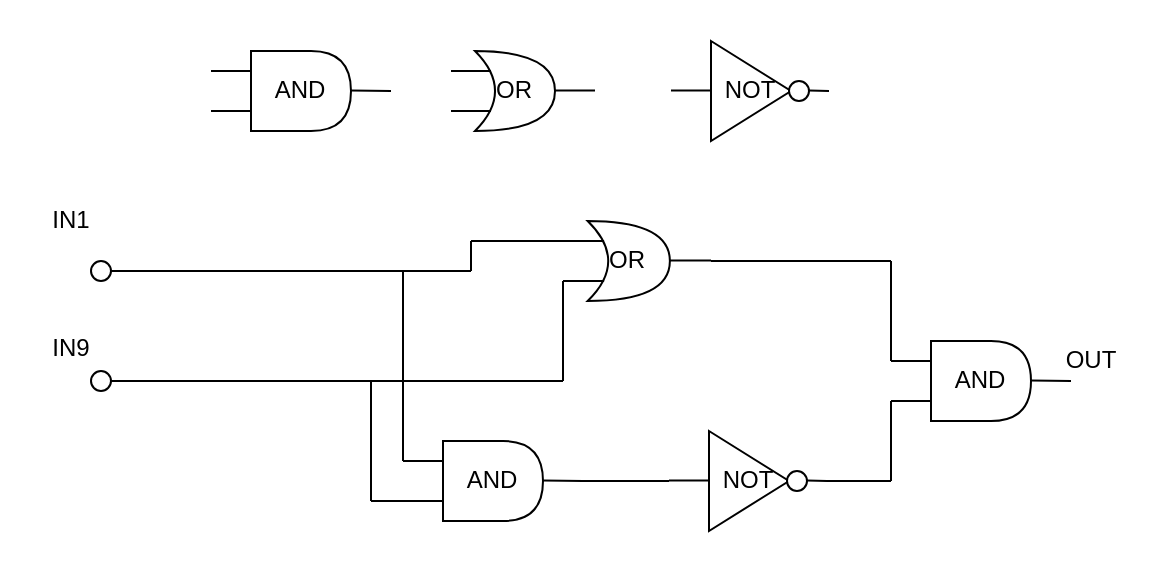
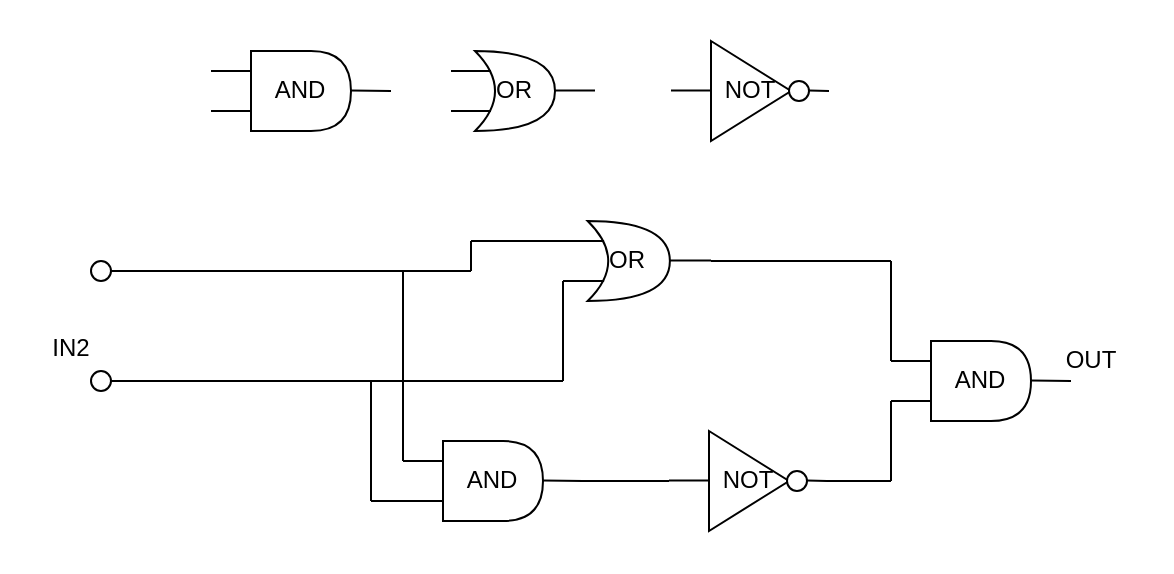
node "IN1": removed
node "IN9": label "IN9" -> "IN2"
